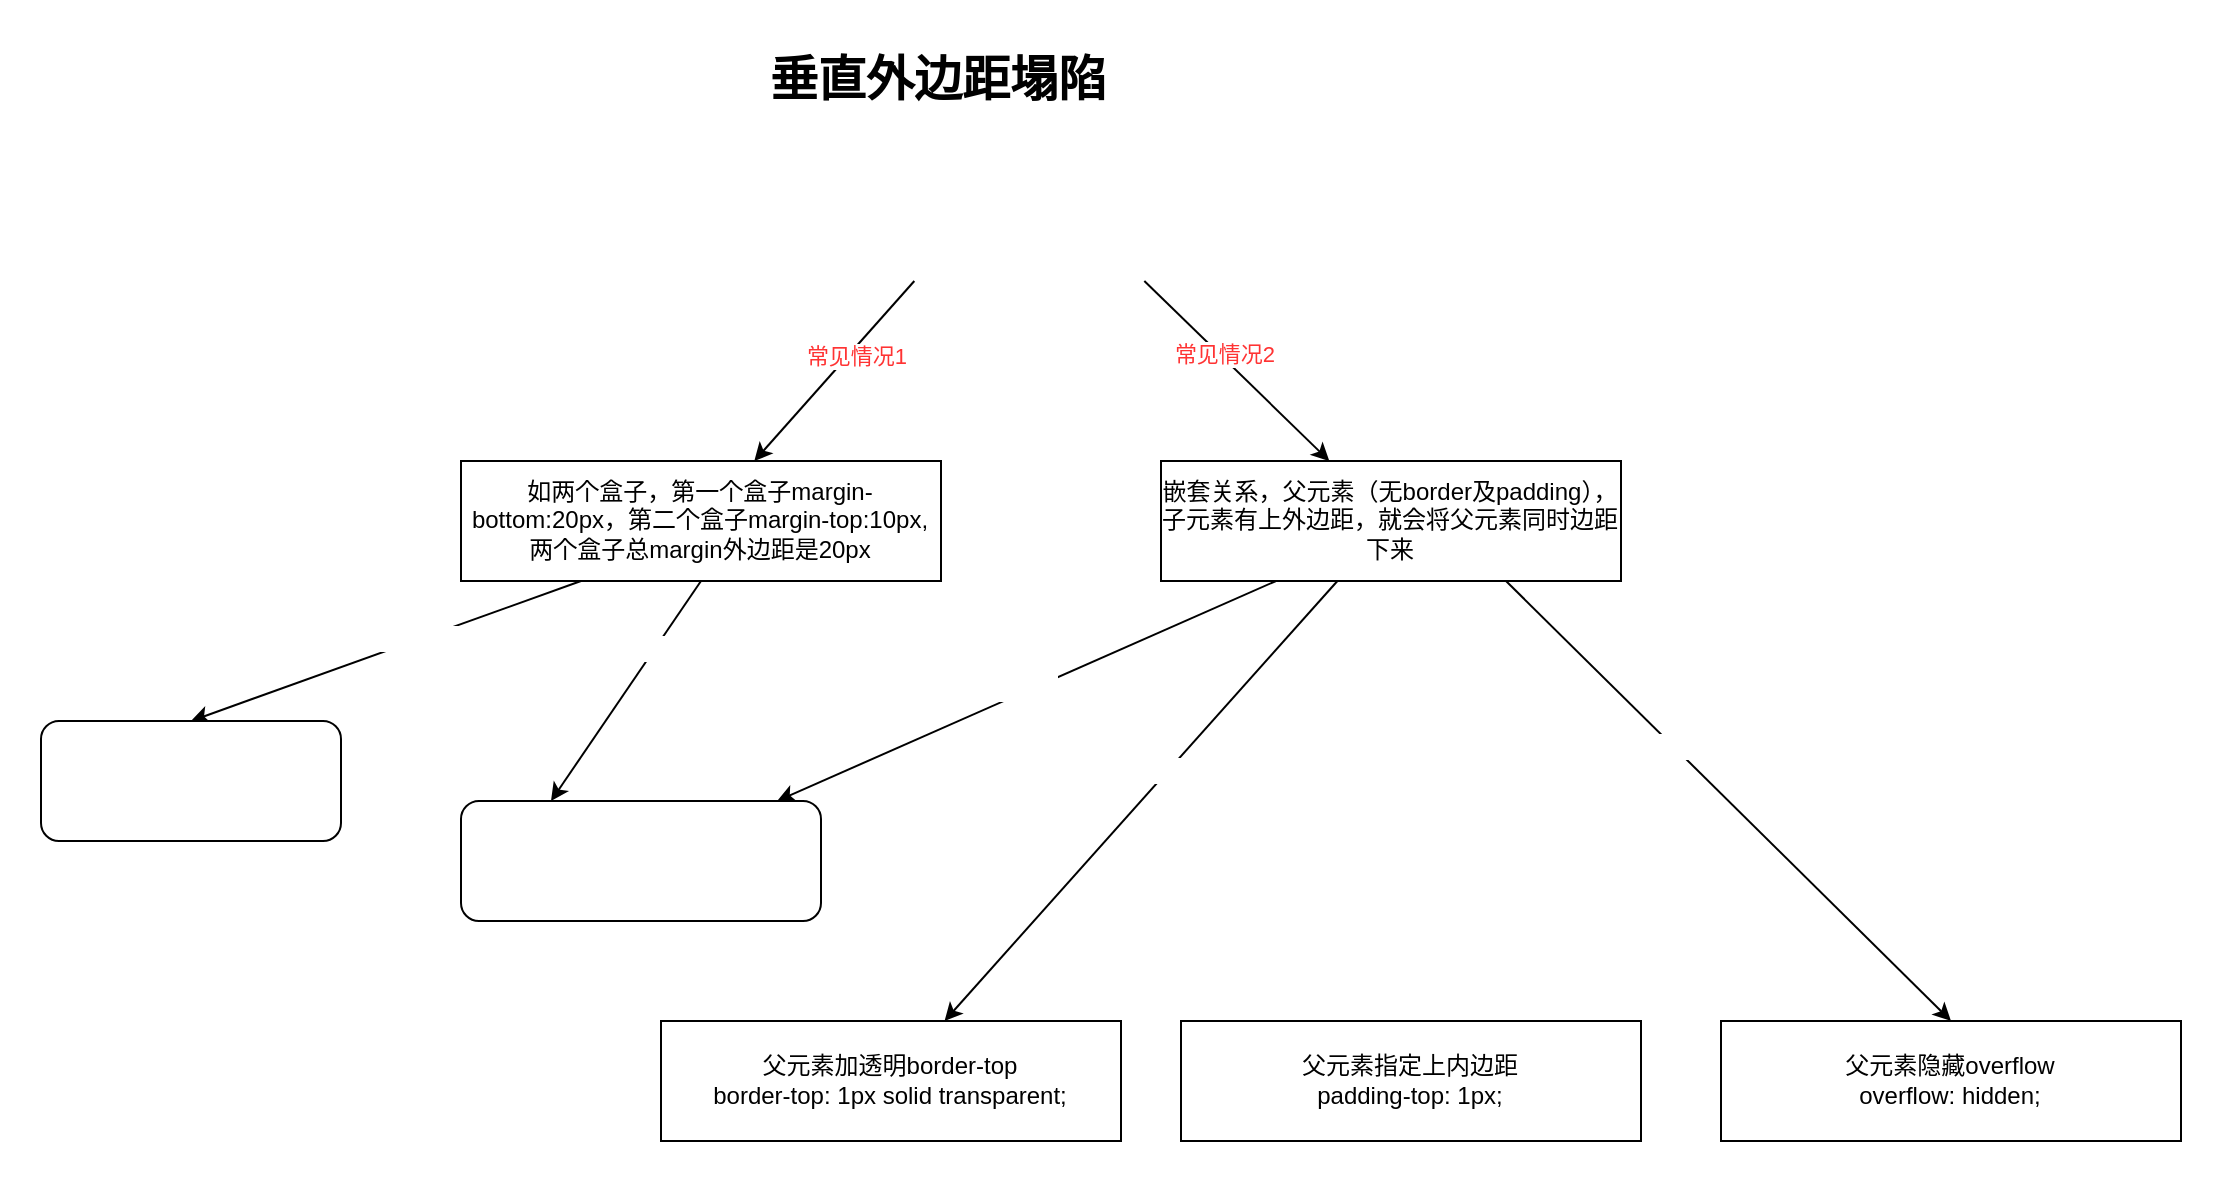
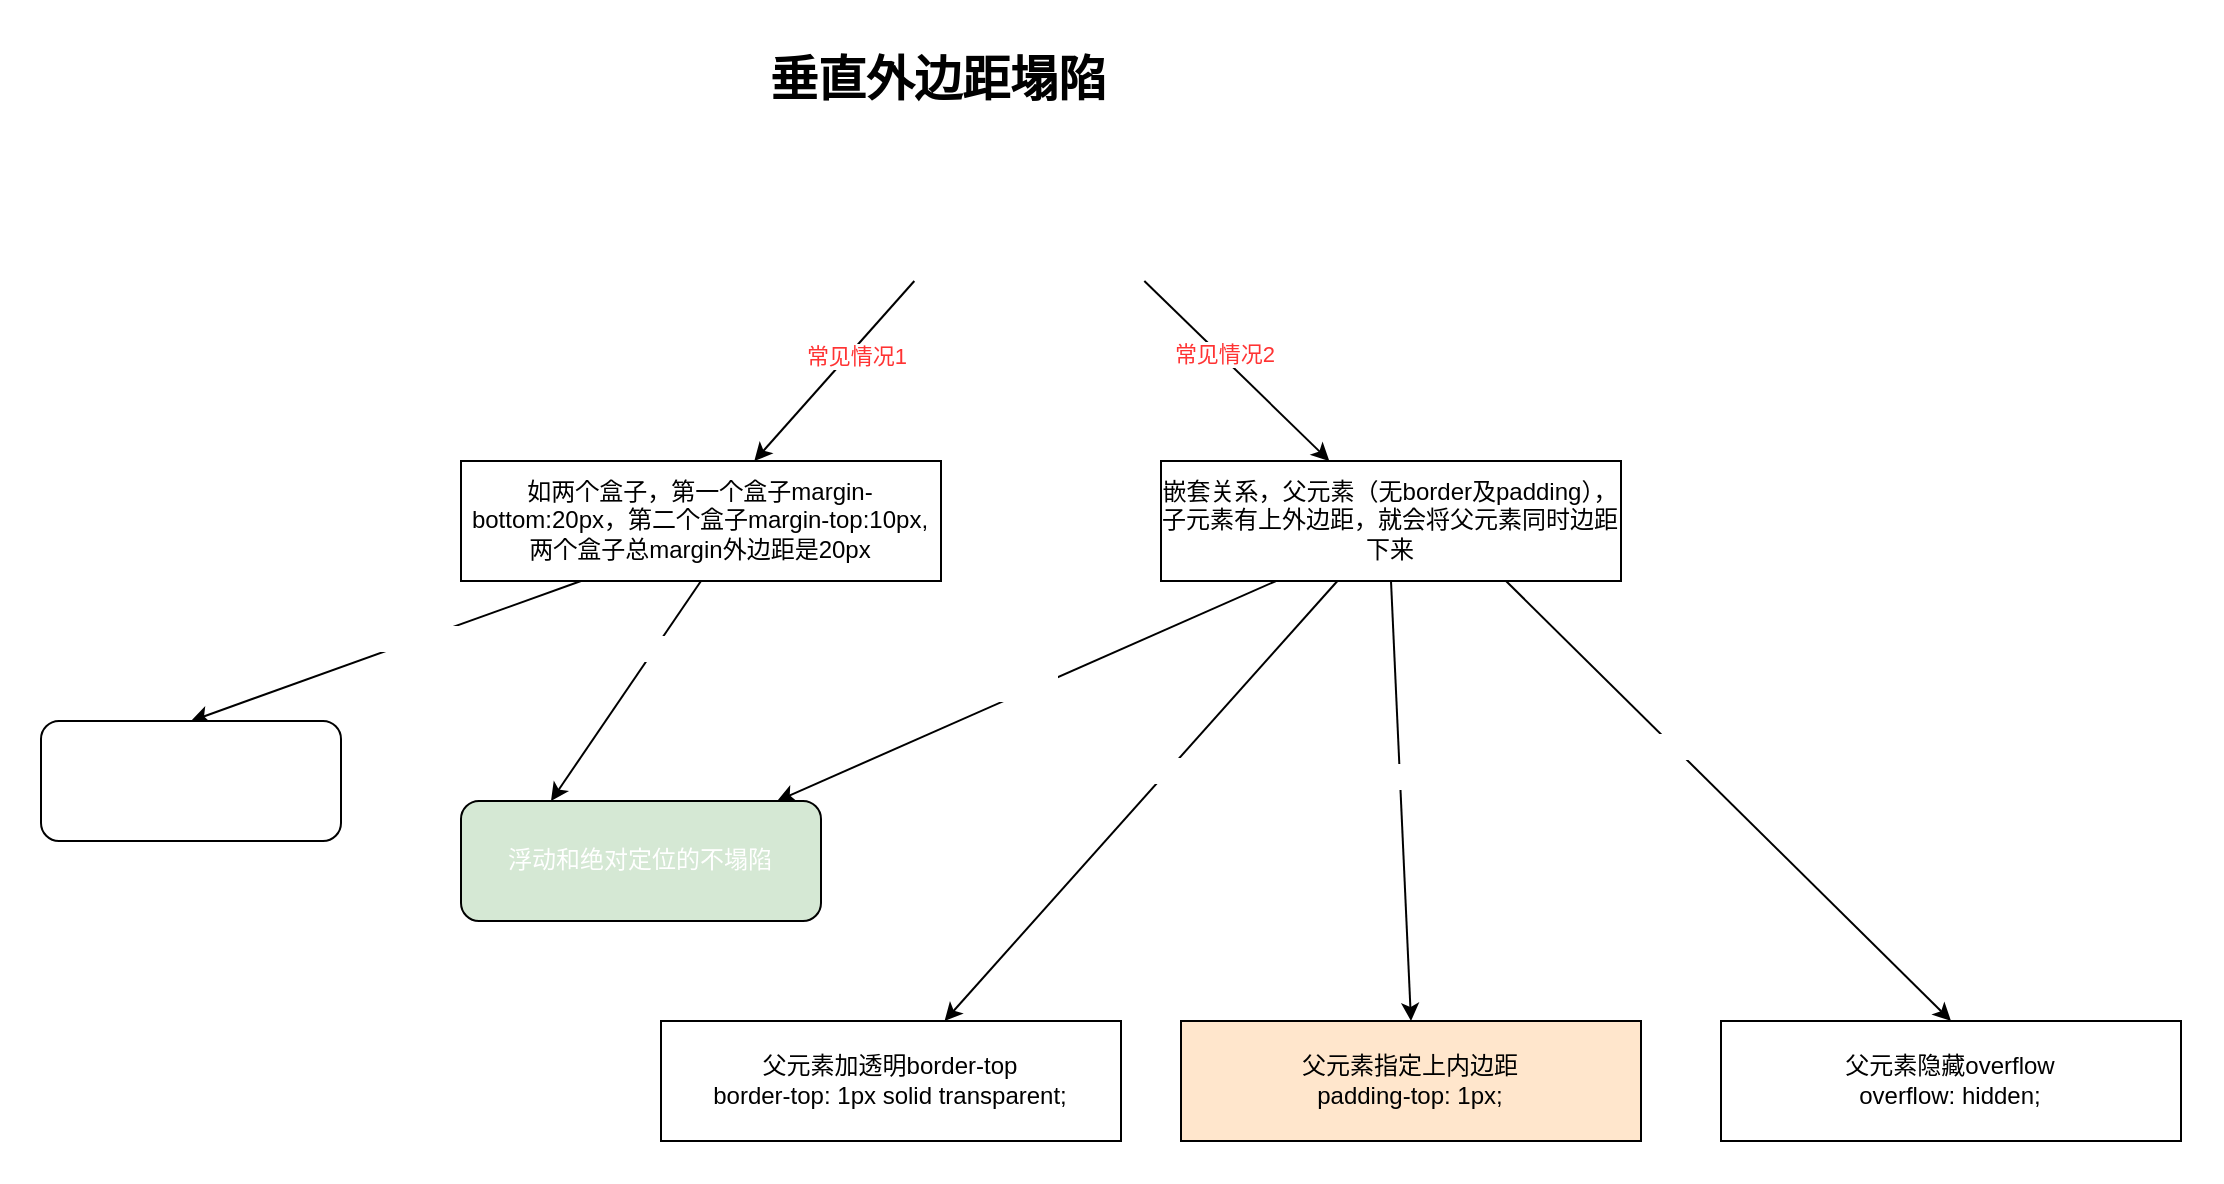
node "浮动和绝对定位的不塌陷": fillcolor #ffffff -> #d5e8d4
edge "嵌套关系，父元素（无border及padding），子元素有上外边距，就会将父元素同时边距下来" -> "父元素指定上内边距 padding-top: 1px;": added, label "解决办法2"
node "父元素指定上内边距 padding-top: 1px;": fillcolor #ffffff -> #ffe6cc
